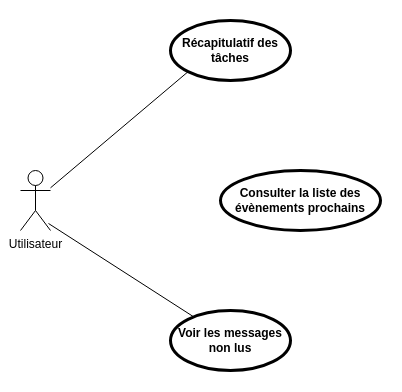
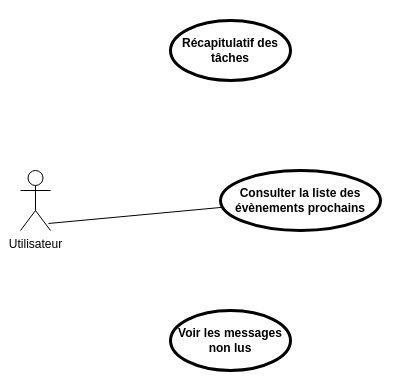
edge "Récapitulatif des tâches" -- "Utilisateur": removed
edge "Utilisateur" -- "Voir les messages non lus": now "Utilisateur" -- "Consulter la liste des évènements prochains"
